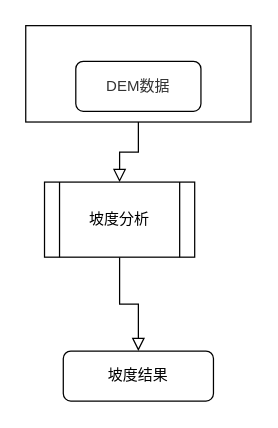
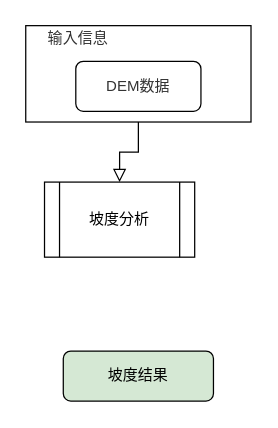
node "输入信息": added
edge "坡度分析" -> "坡度结果": removed
node "坡度结果": fillcolor #ffffff -> #d5e8d4
